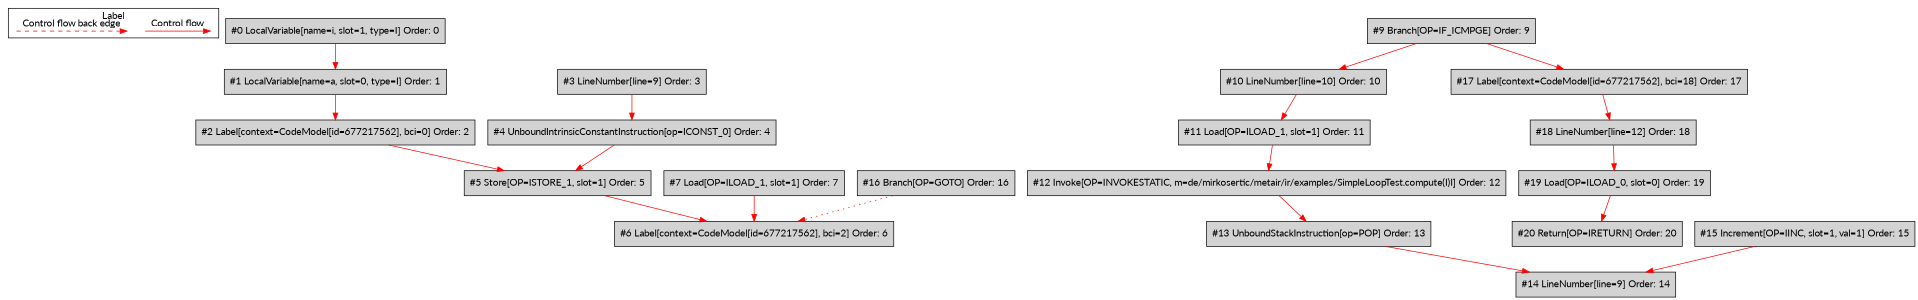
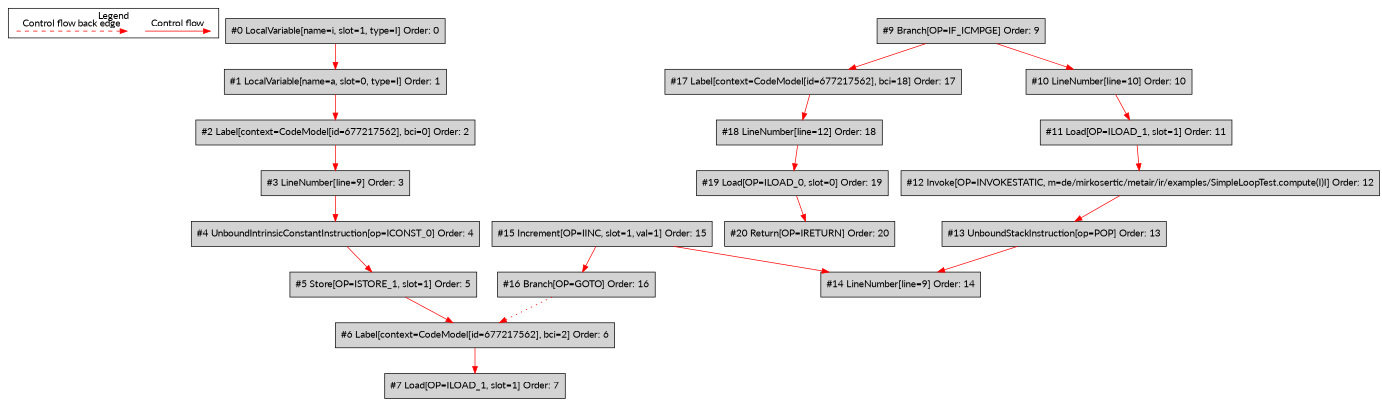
cluster "Label": label "Label" -> "Legend"
edge "#2 Label[context=CodeModel[id=677217562], bci=0] Order: 2" -> "#5 Store[OP=ISTORE_1, slot=1] Order: 5": now "#2 Label[context=CodeModel[id=677217562], bci=0] Order: 2" -> "#3 LineNumber[line=9] Order: 3"
edge "#7 Load[OP=ILOAD_1, slot=1] Order: 7" -> "#6 Label[context=CodeModel[id=677217562], bci=2] Order: 6": reversed
edge "#15 Increment[OP=IINC, slot=1, val=1] Order: 15" -> "#16 Branch[OP=GOTO] Order: 16": added
